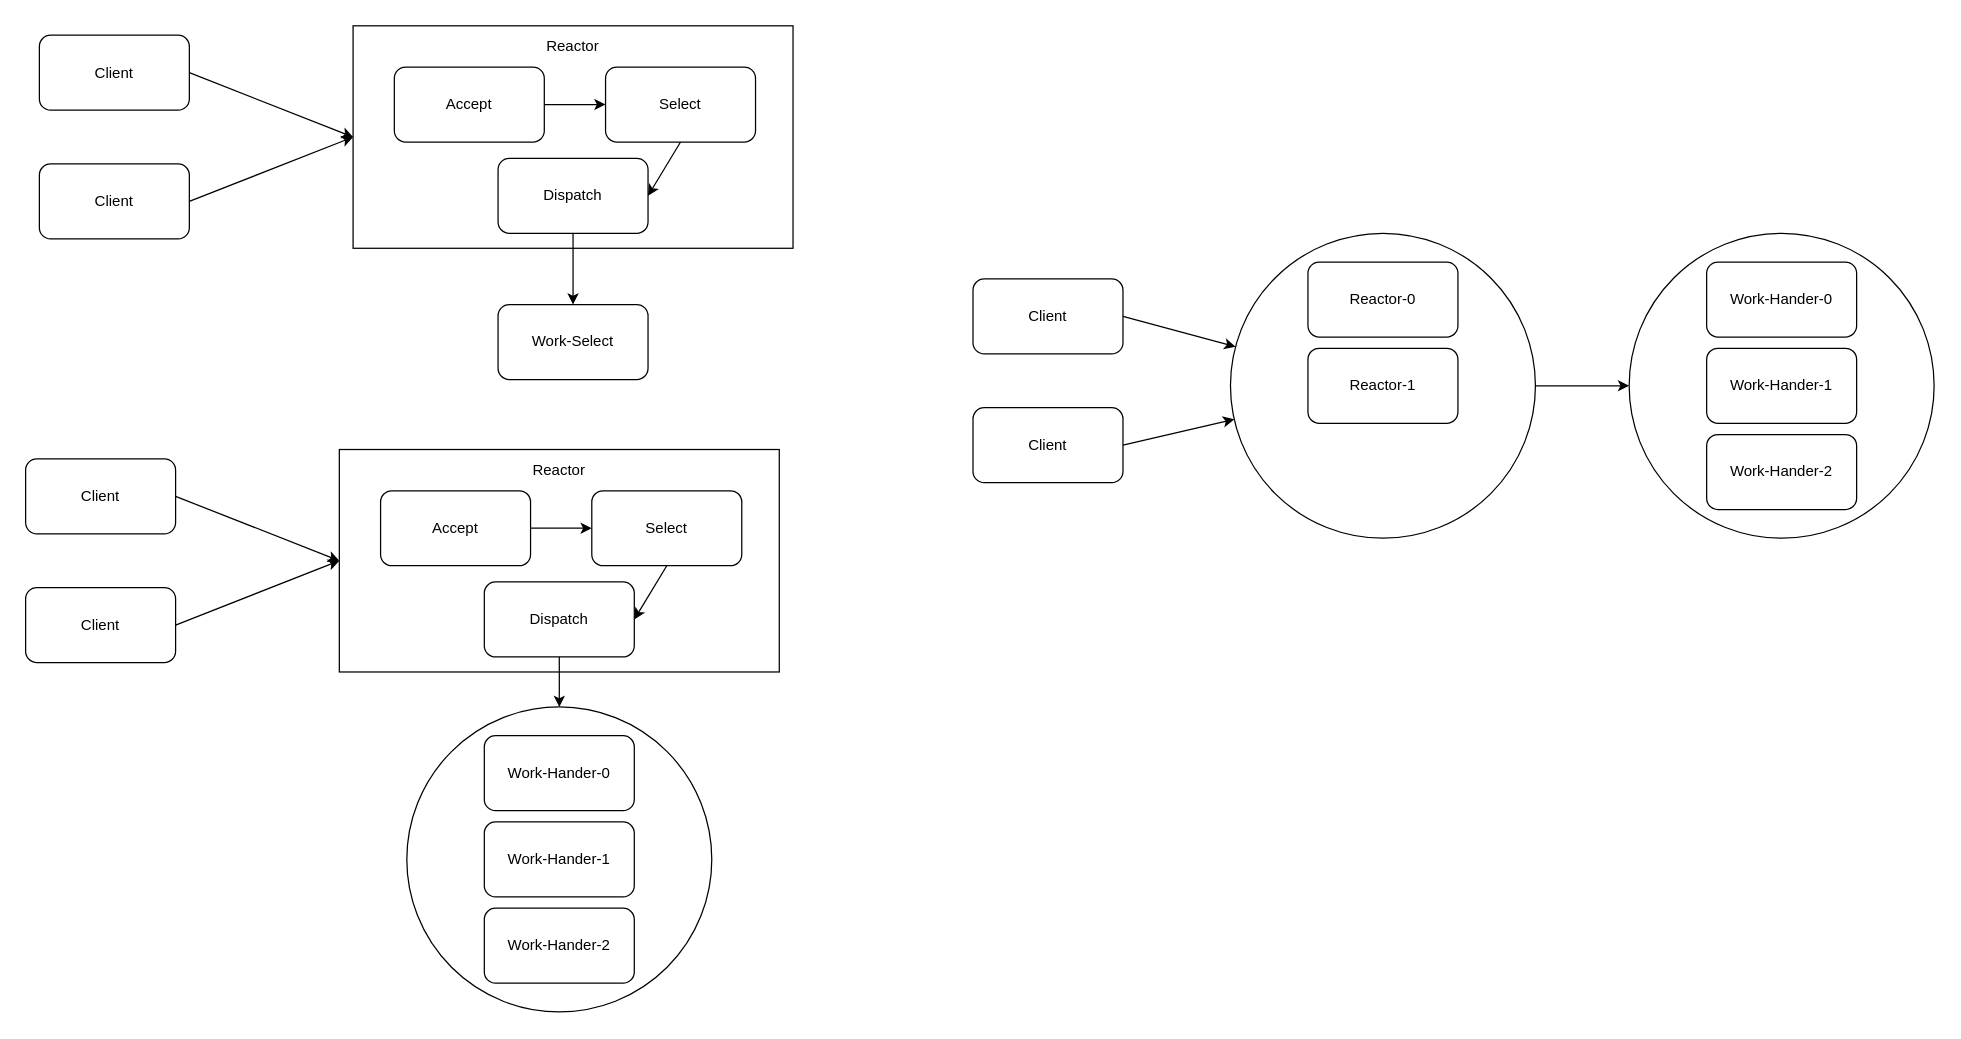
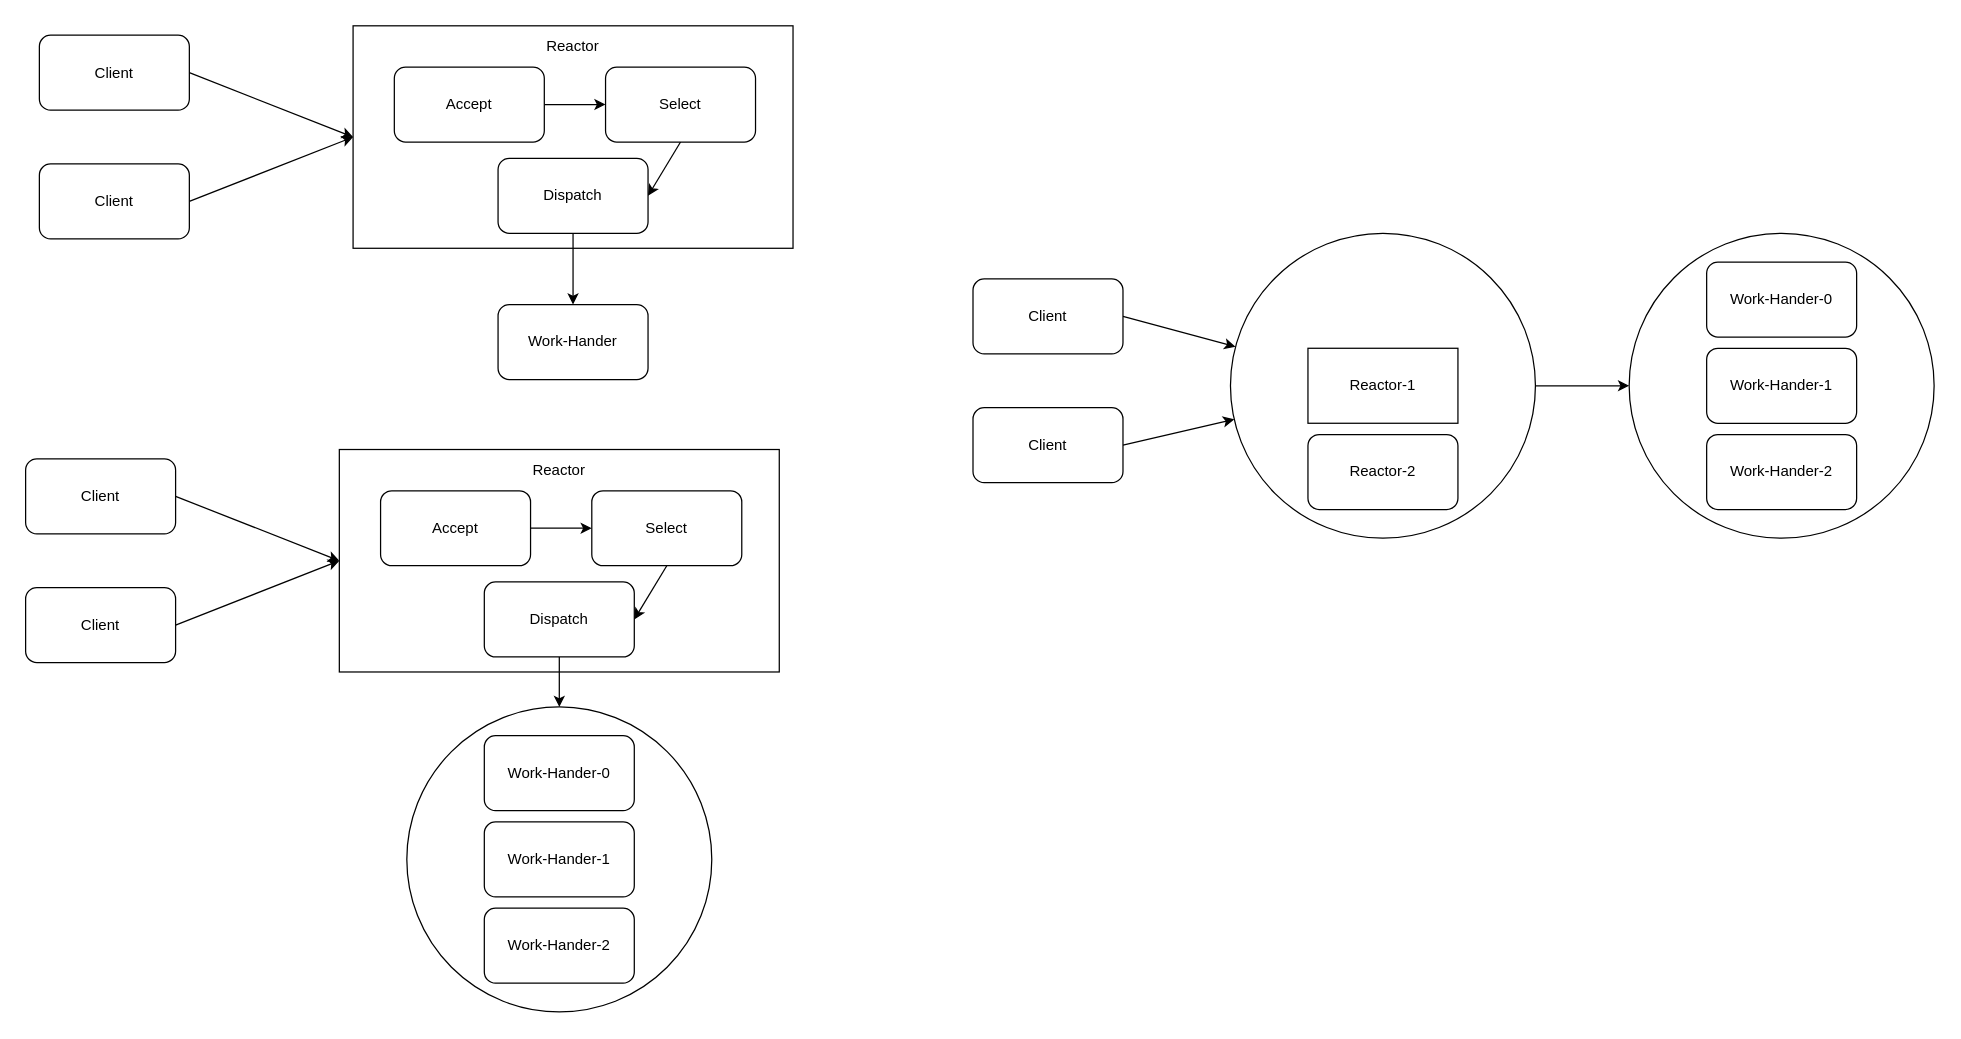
node "Reactor-0": removed
node "Work-Select": label "Work-Select" -> "Work-Hander"
node "Reactor-1": shape rounded rectangle -> rectangle
node "Reactor-2": added
